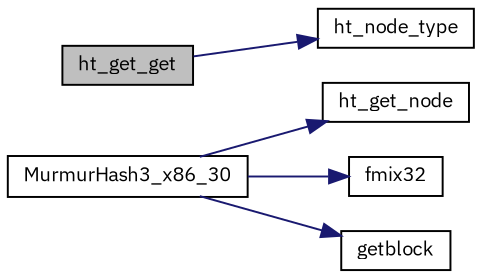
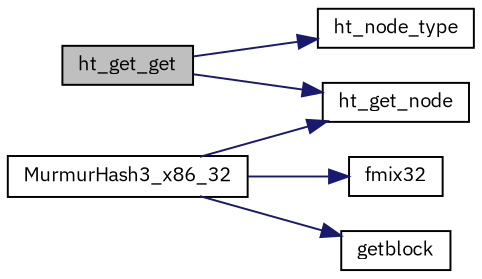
edge "ht_get_get" -> "ht_get_node": added
node "MurmurHash3_x86_30": label "MurmurHash3_x86_30" -> "MurmurHash3_x86_32"
